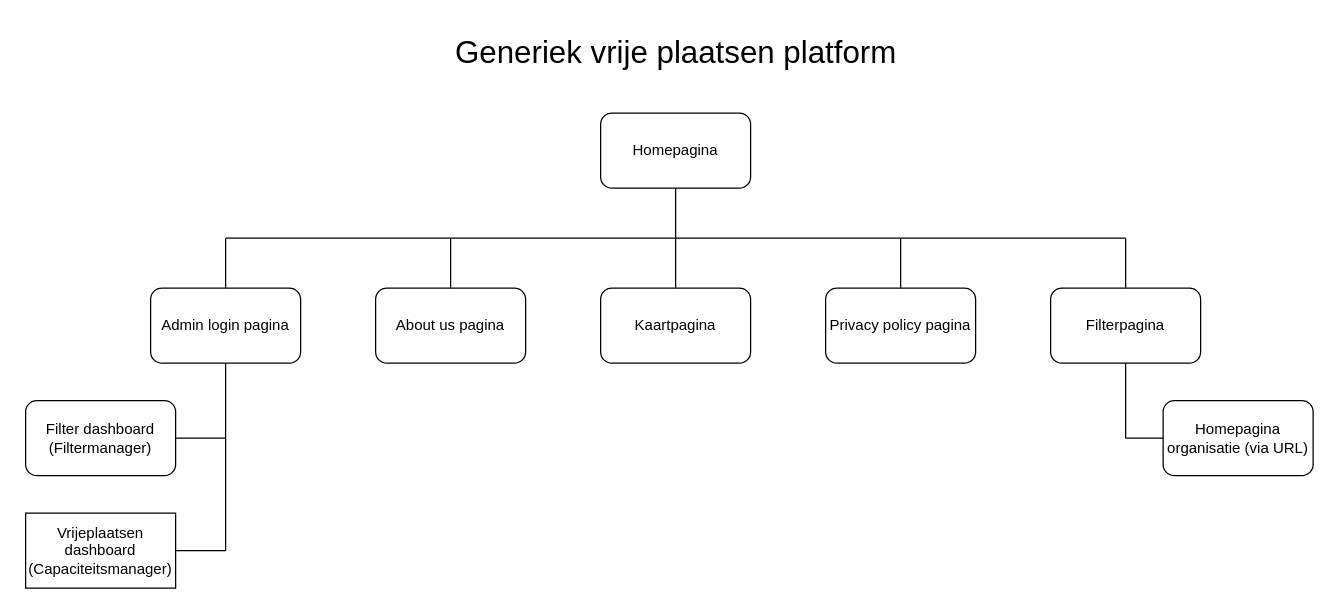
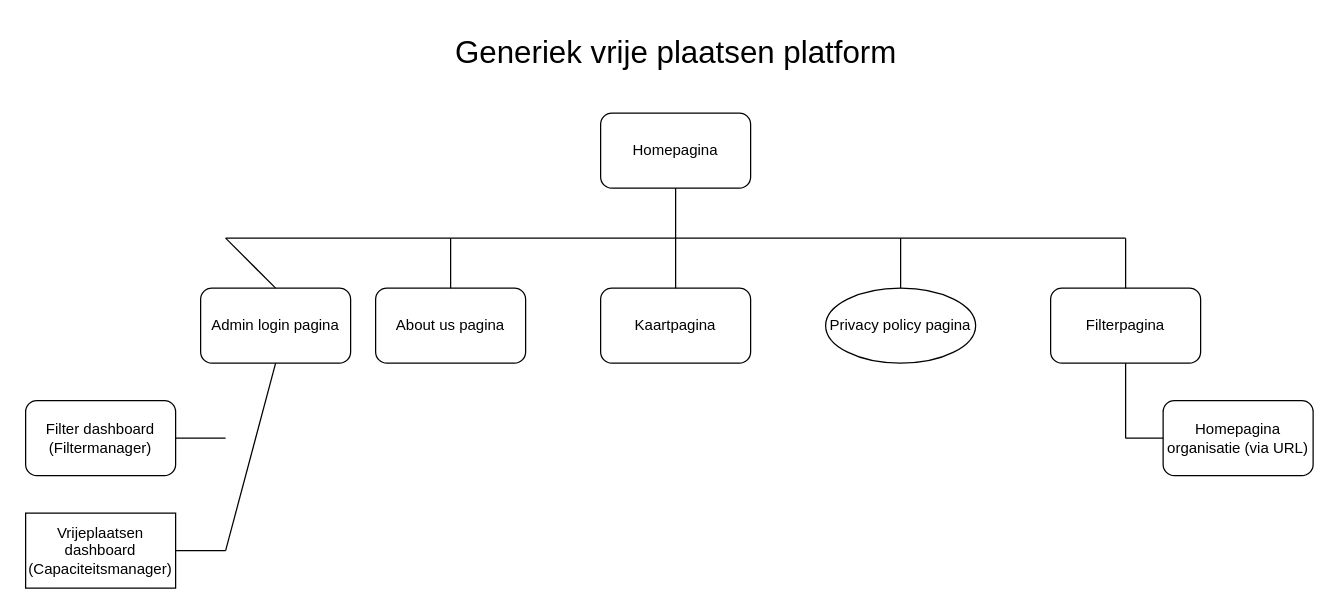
node "Admin login pagina": moved (226, 326) -> (276, 326)
node "Privacy policy pagina": shape rounded rectangle -> ellipse
